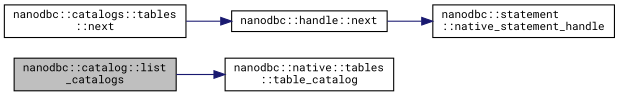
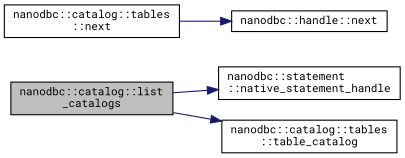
node "nanodbc::catalogs::tables ::next": label "nanodbc::catalogs::tables ::next" -> "nanodbc::catalog::tables ::next"
edge "nanodbc::handle::next" -> "nanodbc::statement ::native_statement_handle": now "nanodbc::catalog::list _catalogs" -> "nanodbc::statement ::native_statement_handle"
node "nanodbc::native::tables ::table_catalog": label "nanodbc::native::tables ::table_catalog" -> "nanodbc::catalog::tables ::table_catalog"
